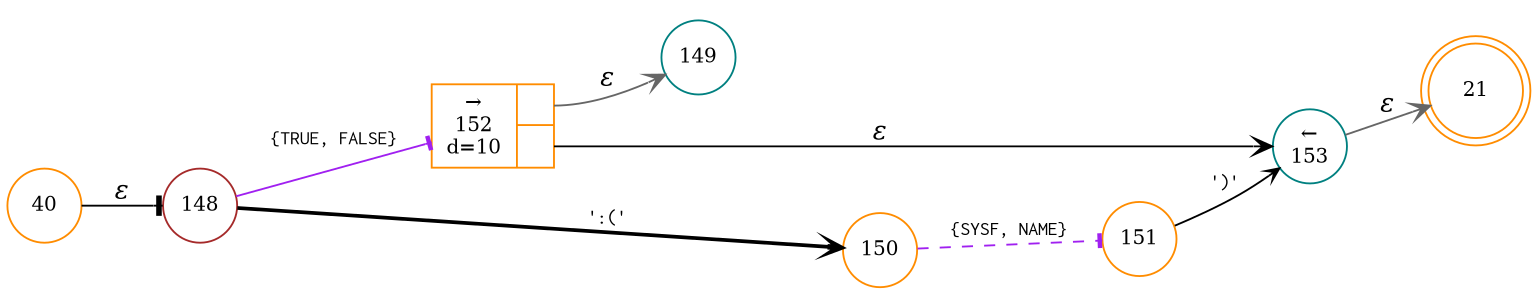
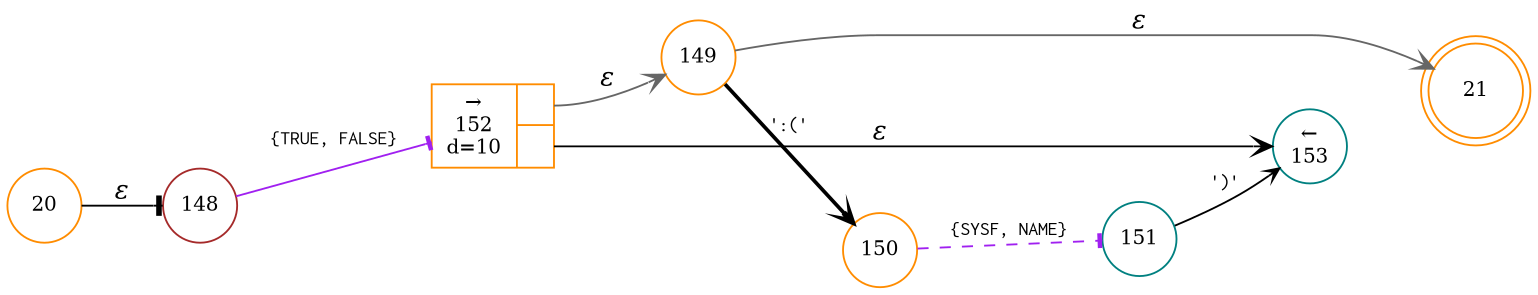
node "149": color teal -> darkorange
edge "← 153" -> "21": now "149" -> "21"
node "40": label "40" -> "20"
edge "148" -> "150": now "149" -> "150"
node "151": color darkorange -> teal
